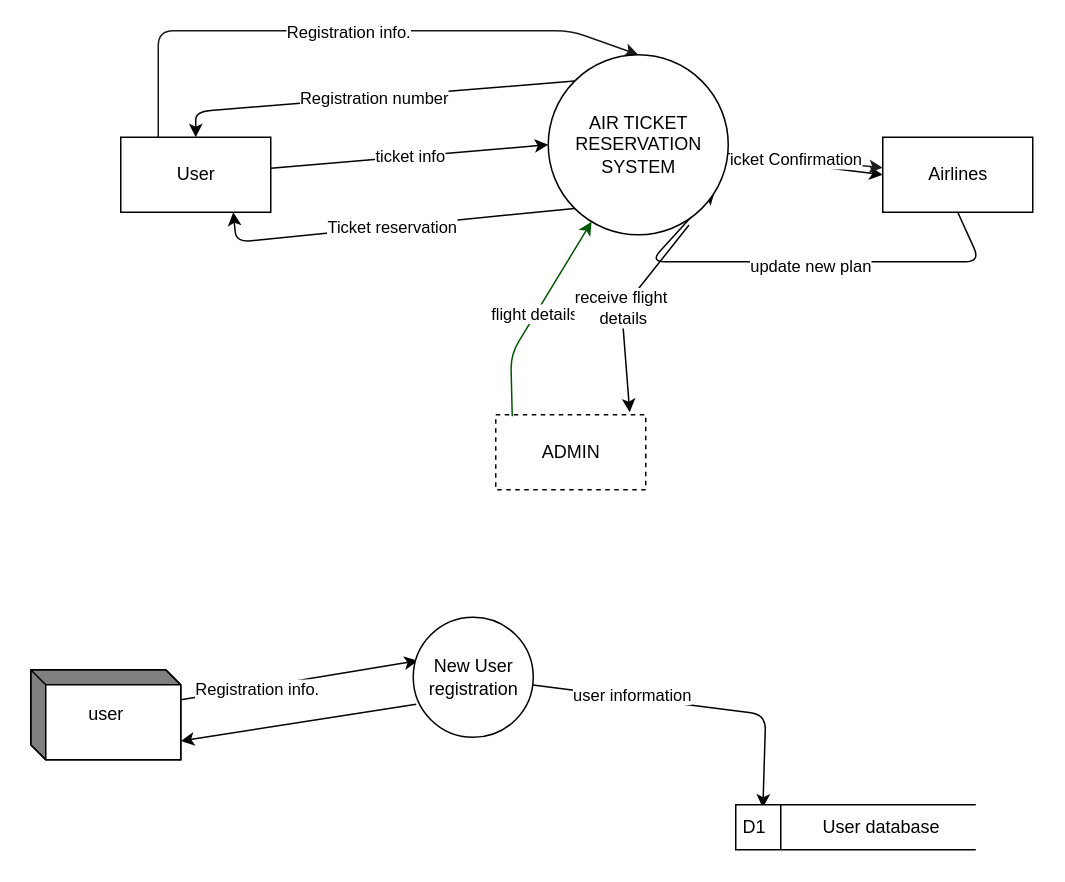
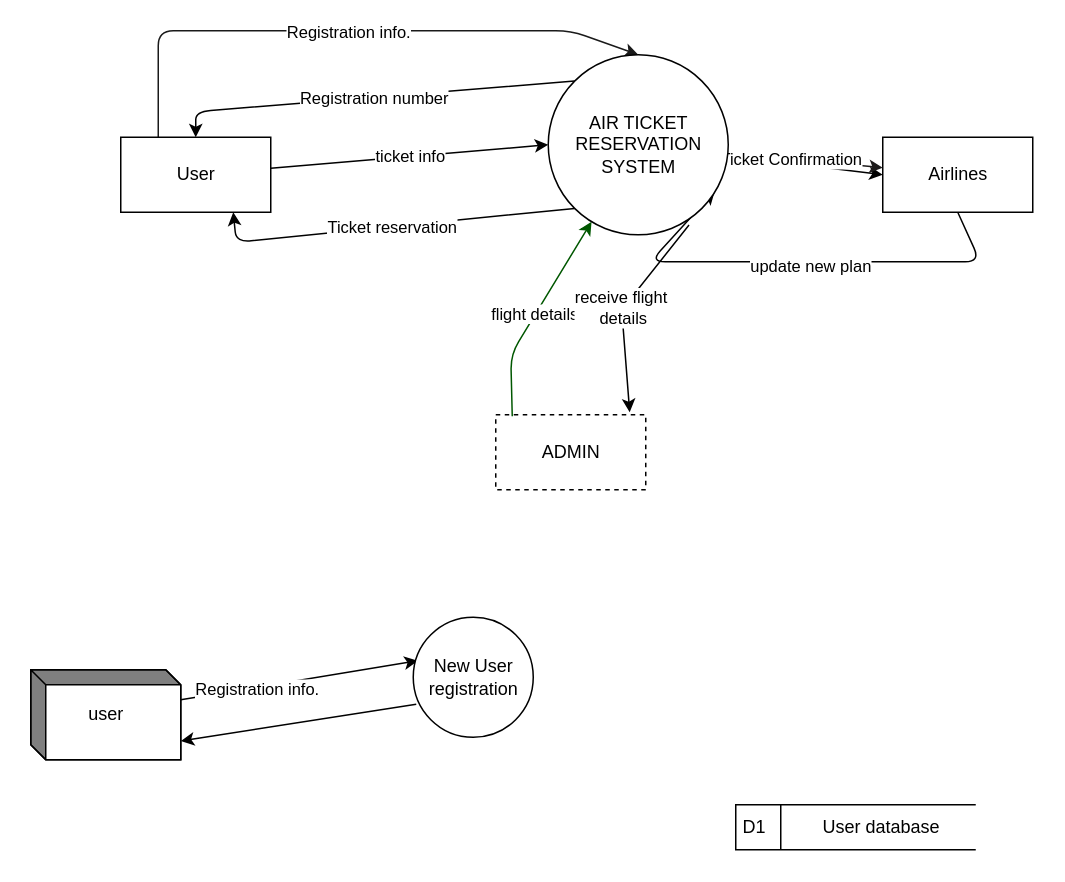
edge "New User registration" -> "D1 User database": removed, label "user information"
